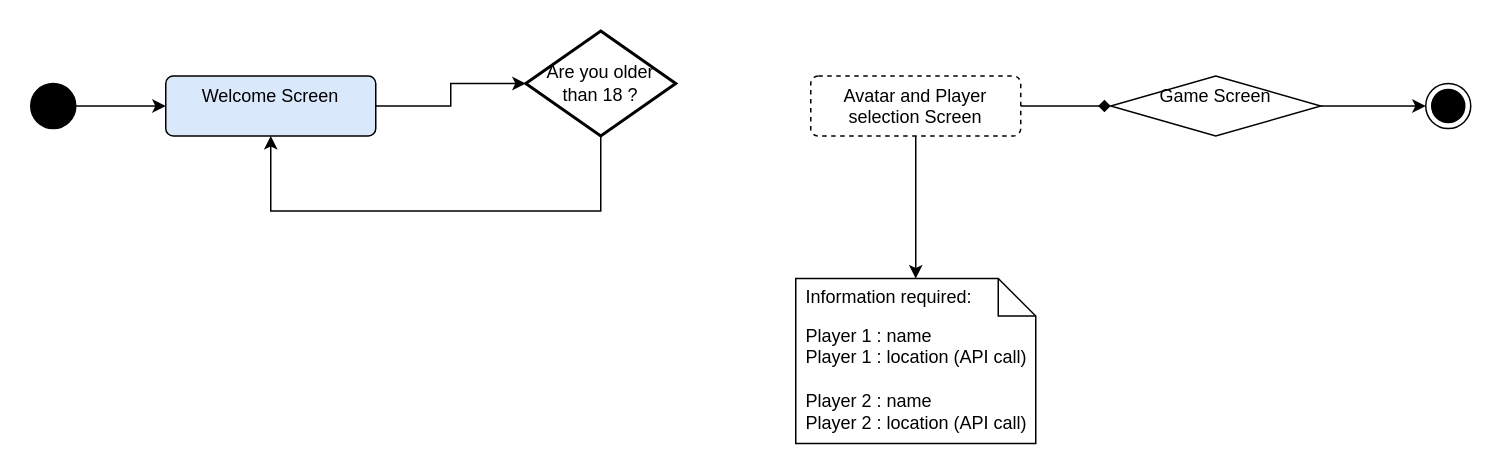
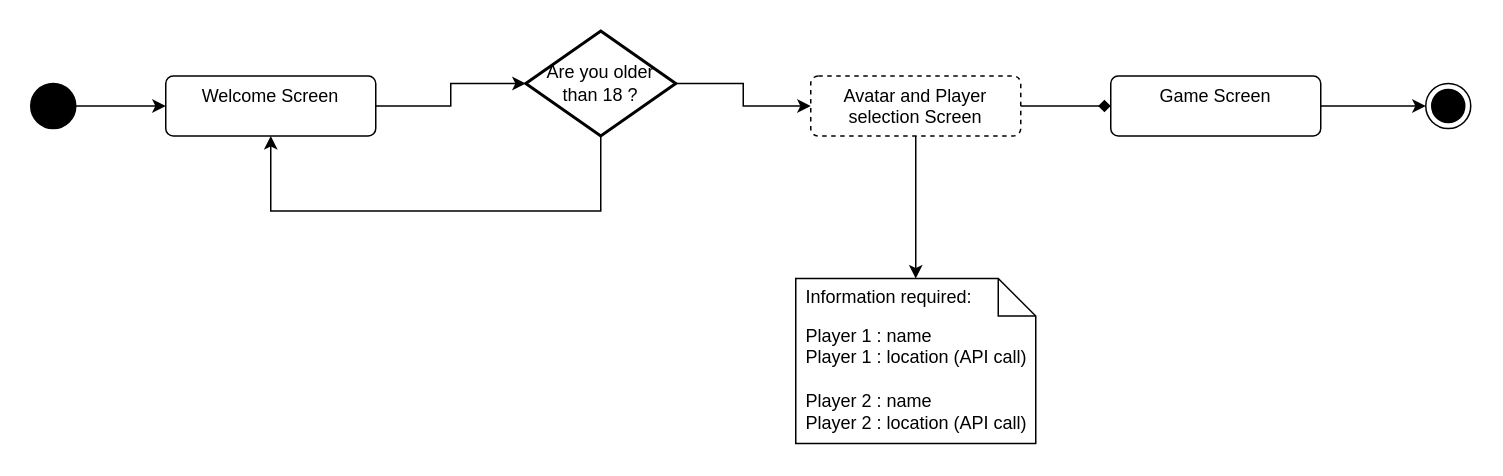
edge "Are you older than 18 ?" -> "Avatar and Player selection Screen": added
node "Welcome Screen": fillcolor #dae8fc -> #ffffff
node "Game Screen": shape diamond -> rounded rectangle
